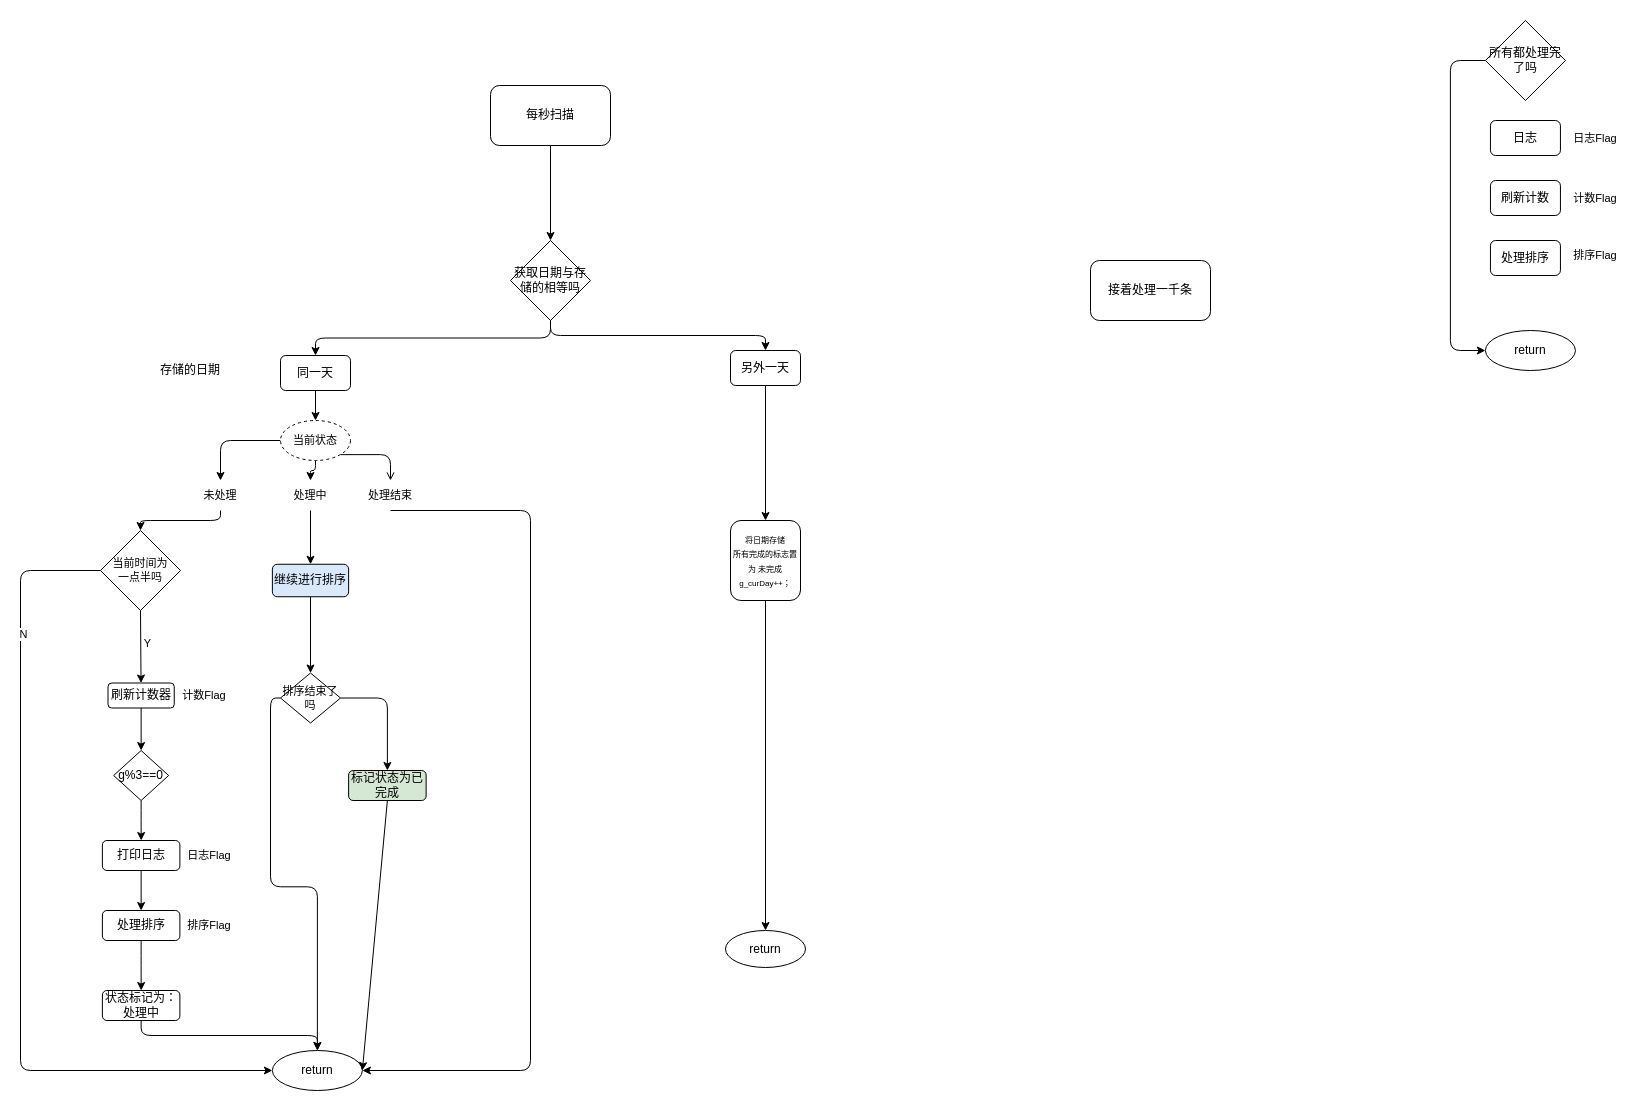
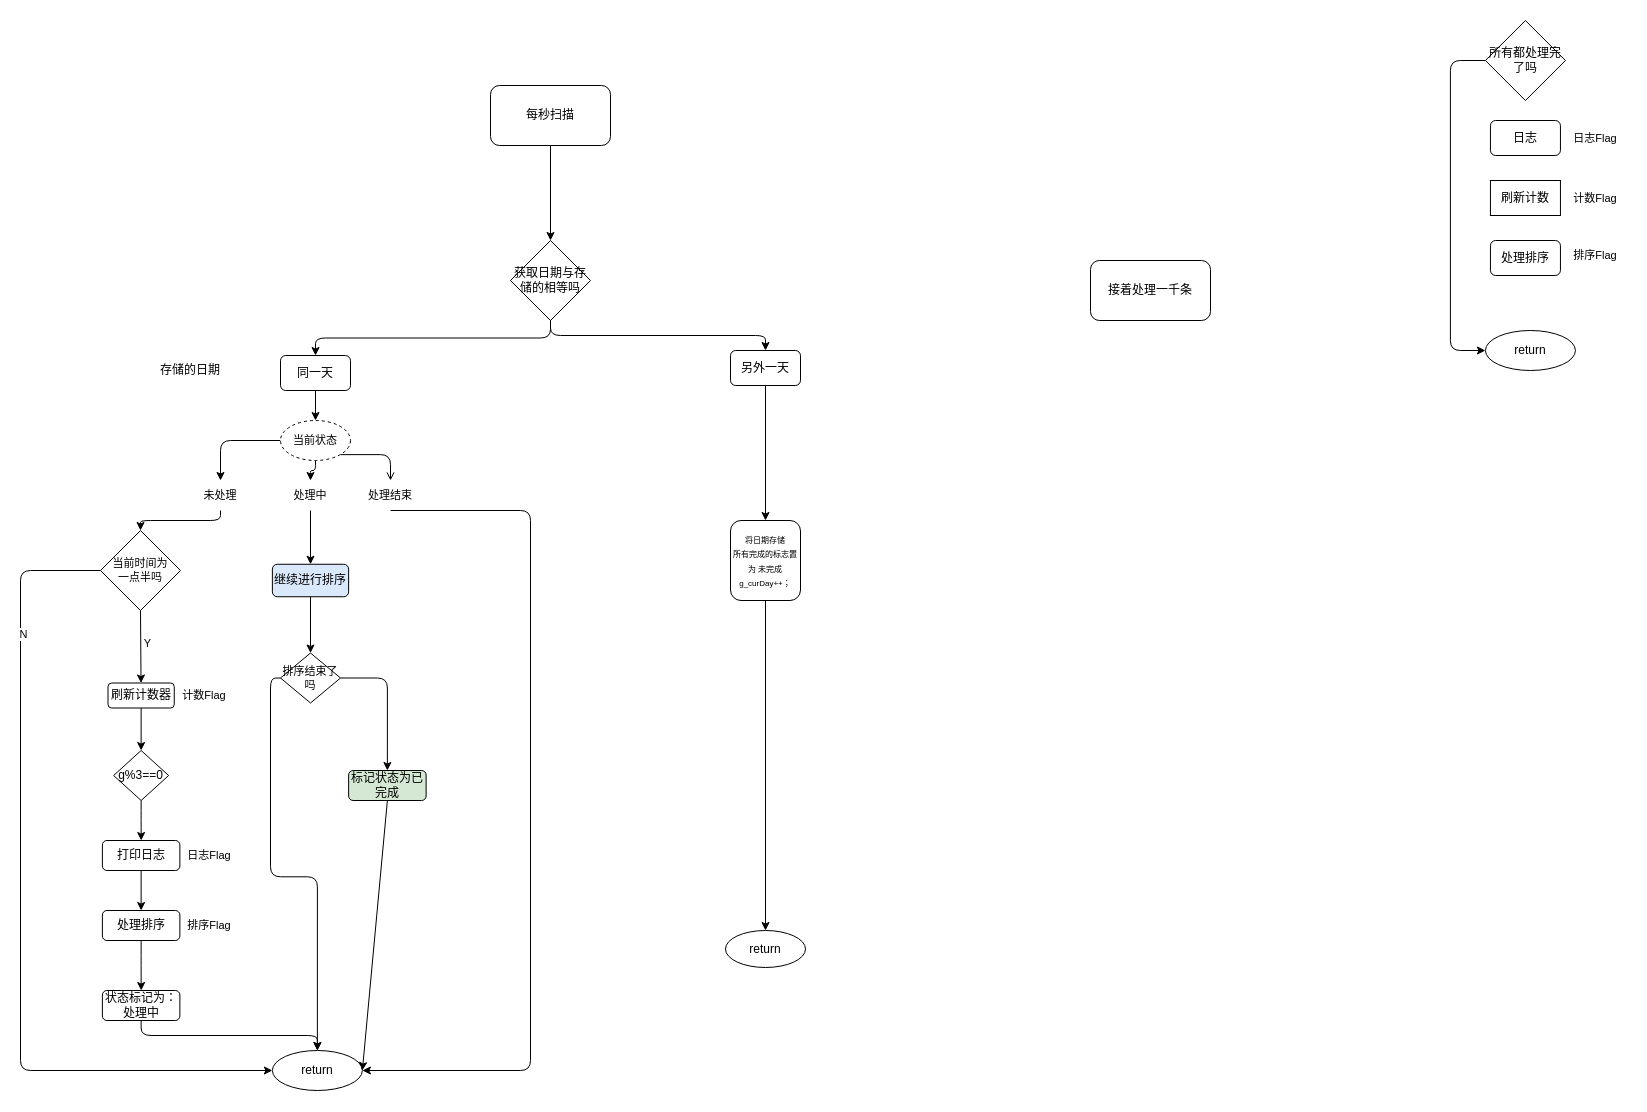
node "刷新计数": shape rounded rectangle -> rectangle
node "排序结束了吗": moved (311, 698) -> (311, 678)
